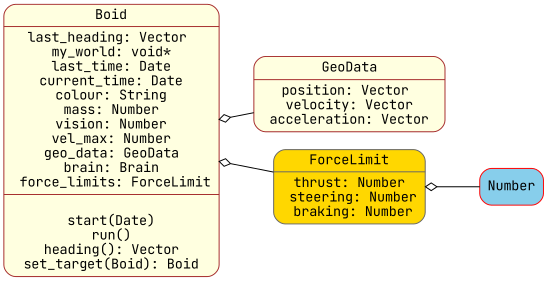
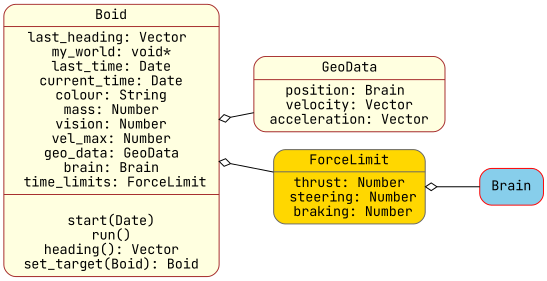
node "GeoData": text "position: Vector" -> "position: Brain"
node "Boid": text "force_limits: ForceLimit" -> "time_limits: ForceLimit"
node "Number": label "Number" -> "Brain"
